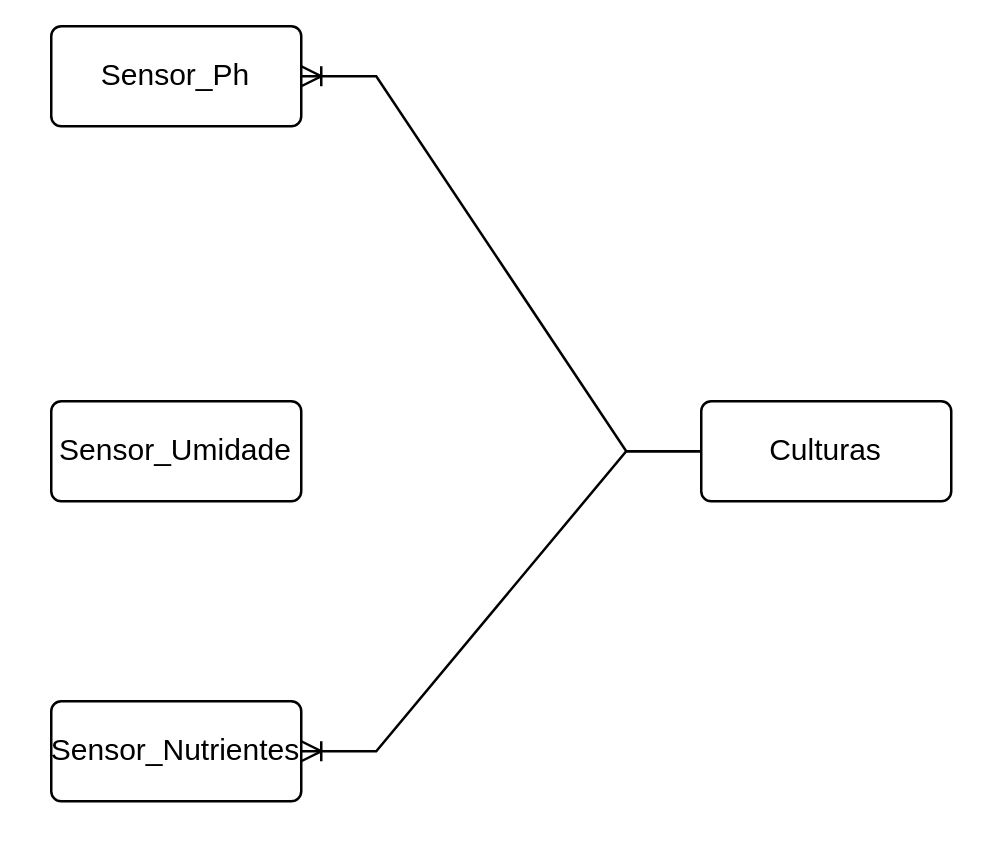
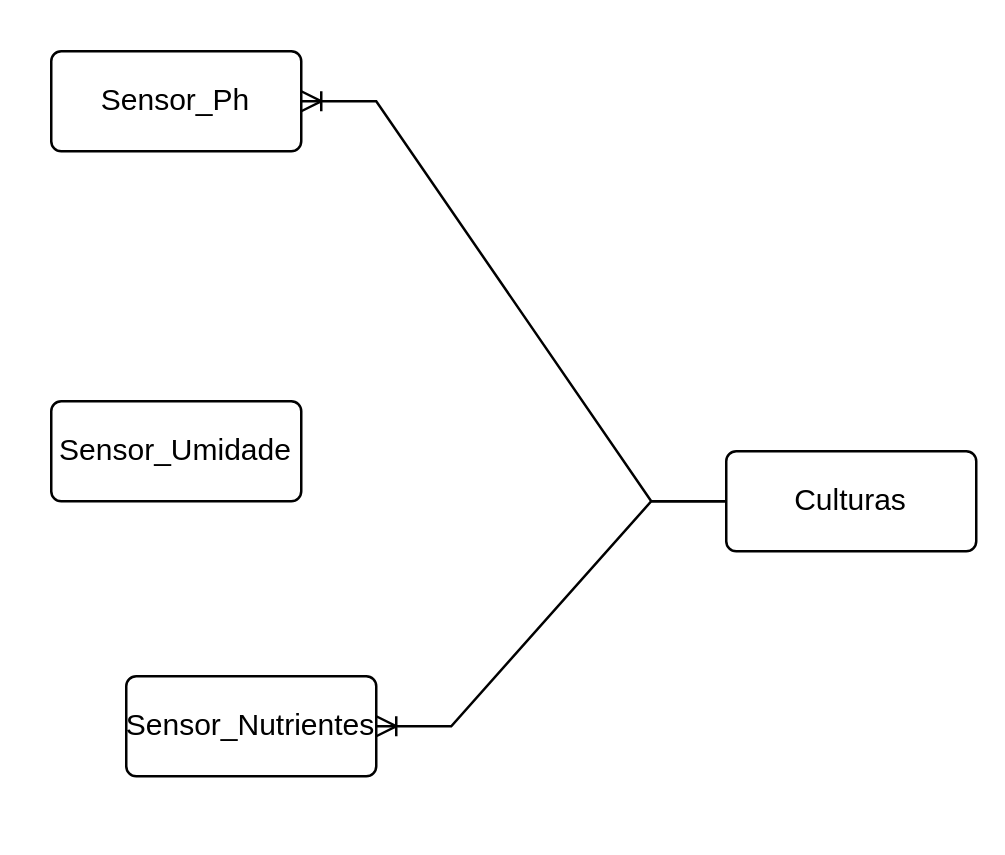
node "Sensor_Ph": moved (176, 76) -> (176, 101)
node "Culturas": moved (826, 451) -> (851, 501)
node "Sensor_Nutrientes": moved (176, 751) -> (251, 726)
